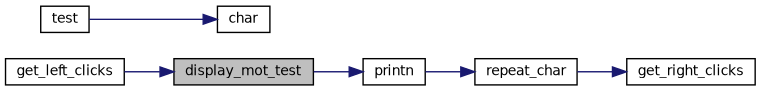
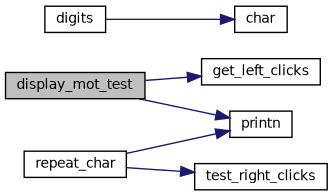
node "test": label "test" -> "digits"
edge "get_left_clicks" -> "display_mot_test": reversed
edge "printn" -> "repeat_char": reversed
node "get_right_clicks": label "get_right_clicks" -> "test_right_clicks"
